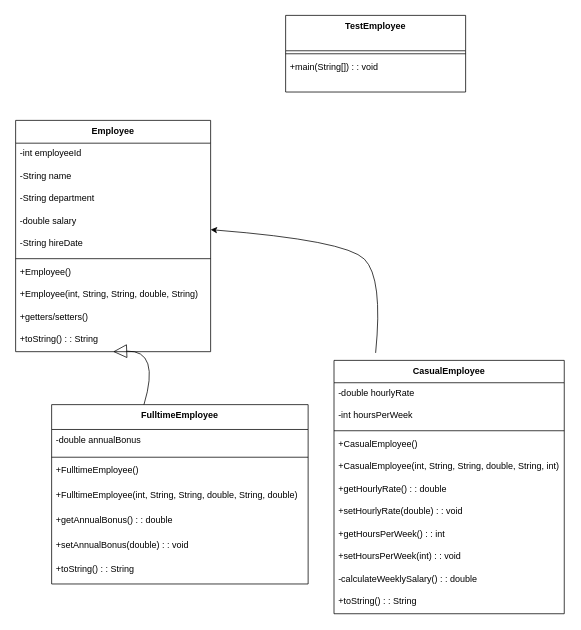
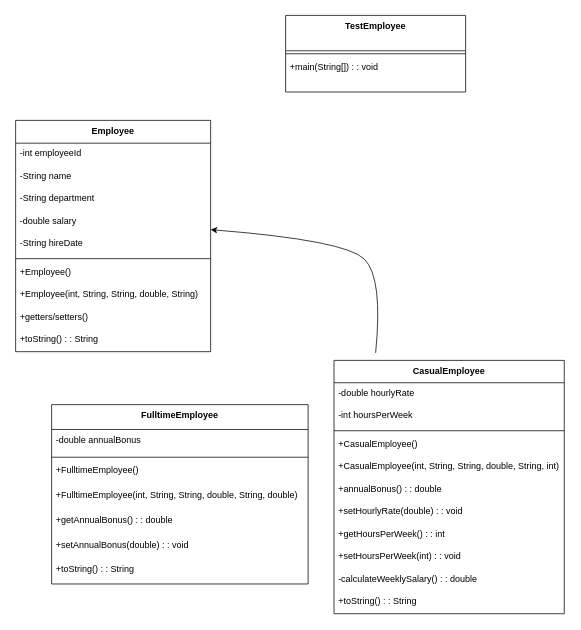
edge "FulltimeEmployee" -> "Employee": removed
node "+getHourlyRate() : : double": label "+getHourlyRate() : : double" -> "+annualBonus() : : double"
